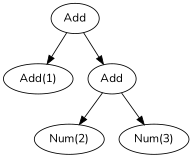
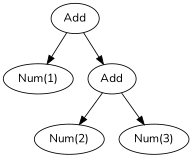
node "Add(1)": label "Add(1)" -> "Num(1)"
